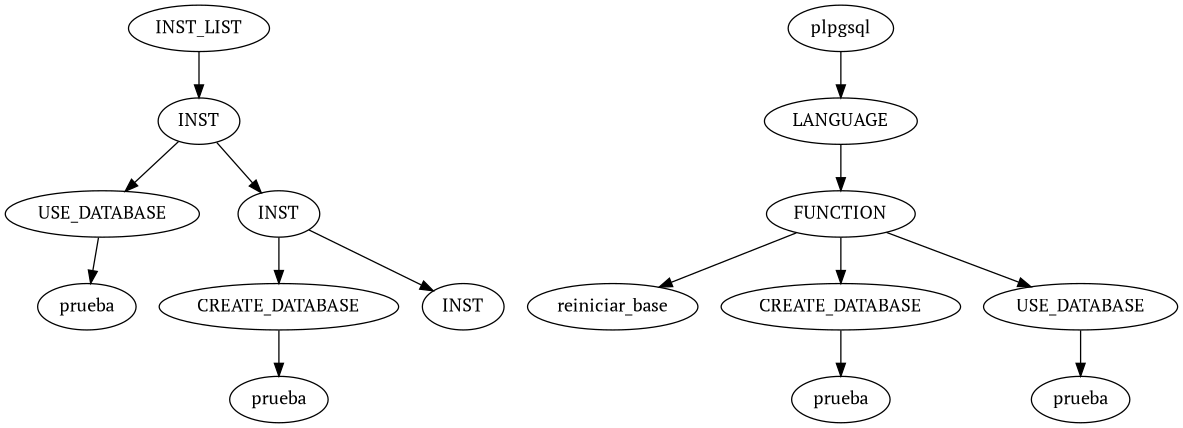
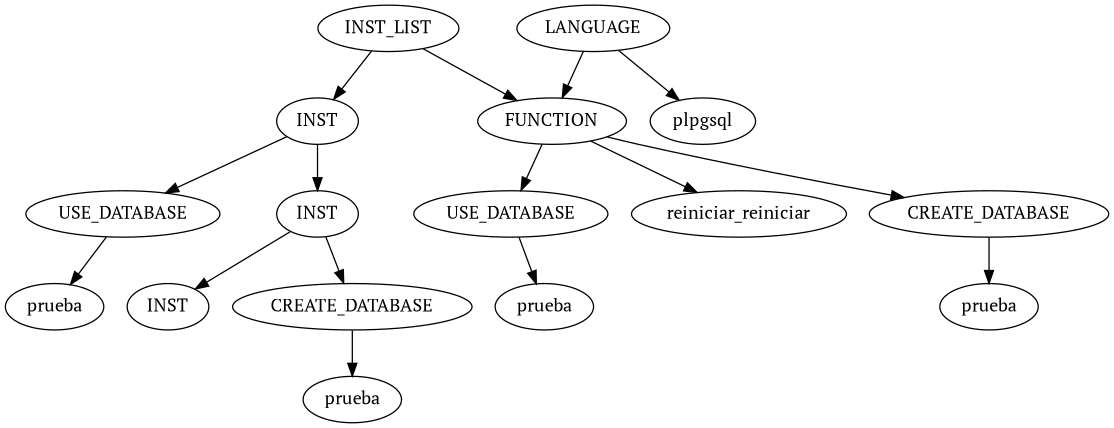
edge "plpgsql" -> "LANGUAGE": reversed
edge "INST_LIST" -> "FUNCTION": added
node "reiniciar_base": label "reiniciar_base" -> "reiniciar_reiniciar"
